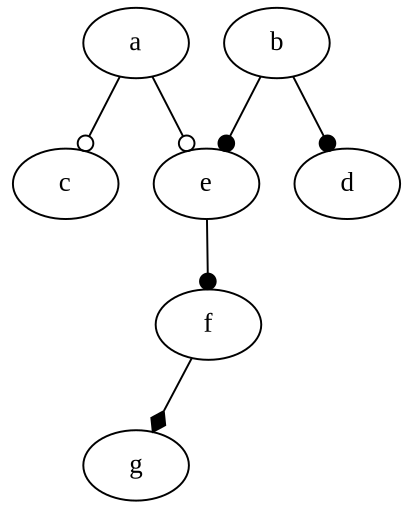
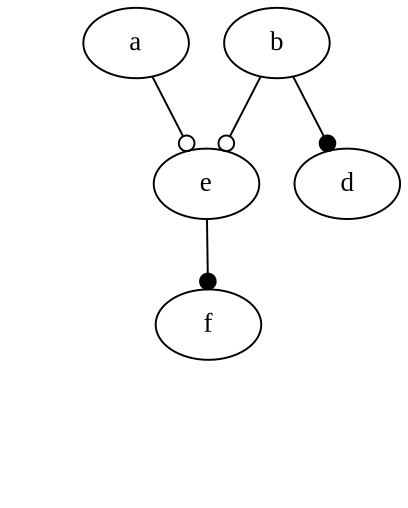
edge "b" -> "e": arrowhead dot -> odot
node "c": removed
node "g": removed
